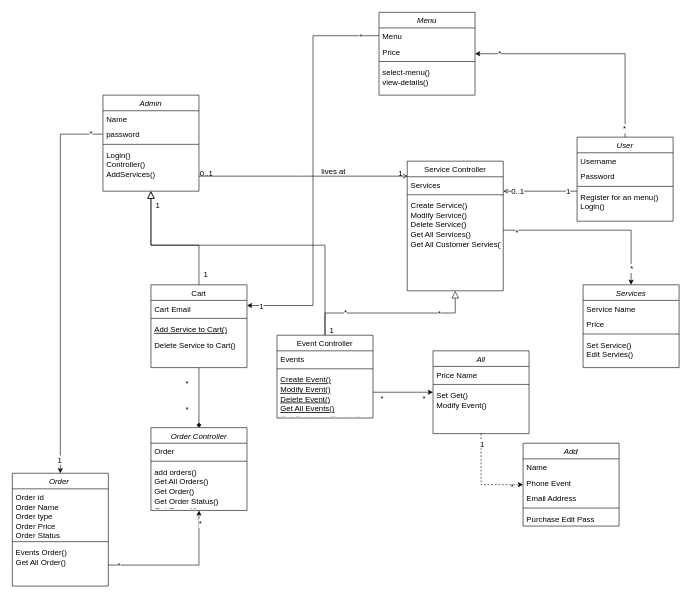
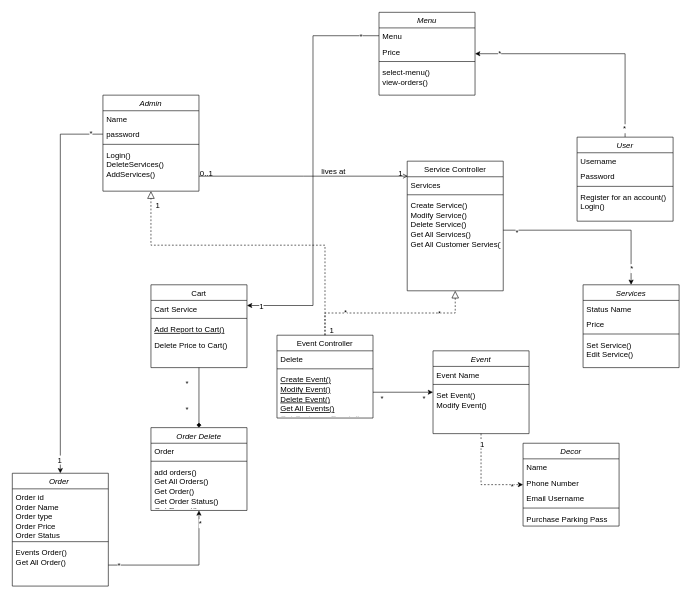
node "select-menu() view-details()": label "select-menu() view-details()" -> "select-menu() view-orders()"
node "Login() Controller() AddServices()": label "Login() Controller() AddServices()" -> "Login() DeleteServices() AddServices()"
edge "User" -> "Service Controller": removed, labels "1", "0..1"
node "Register for an menu() Login()": label "Register for an menu() Login()" -> "Register for an account() Login()"
edge "Event Controller" -> "Admin": style solid -> dashed
edge "Cart" -> "Admin": removed, label "1"
node "Cart Email": label "Cart Email" -> "Cart Service"
node "Service Name": label "Service Name" -> "Status Name"
edge "Event Controller" -> "Service Controller": style solid -> dashed
node "Add Service to Cart()": label "Add Service to Cart()" -> "Add Report to Cart()"
node "Delete Service to Cart()": label "Delete Service to Cart()" -> "Delete Price to Cart()"
node "Set Service() Edit Servies()": label "Set Service() Edit Servies()" -> "Set Service() Edit Service()"
node "Events": label "Events" -> "Delete"
node "All": label "All" -> "Event"
node "Price Name": label "Price Name" -> "Event Name"
node "Set Get() Modify Event()": label "Set Get() Modify Event()" -> "Set Event() Modify Event()"
node "Order Controller": label "Order Controller" -> "Order Delete"
node "Add": label "Add" -> "Decor"
node "Phone Event": label "Phone Event" -> "Phone Number"
node "Email Address": label "Email Address" -> "Email Username"
node "Purchase Edit Pass": label "Purchase Edit Pass" -> "Purchase Parking Pass"
